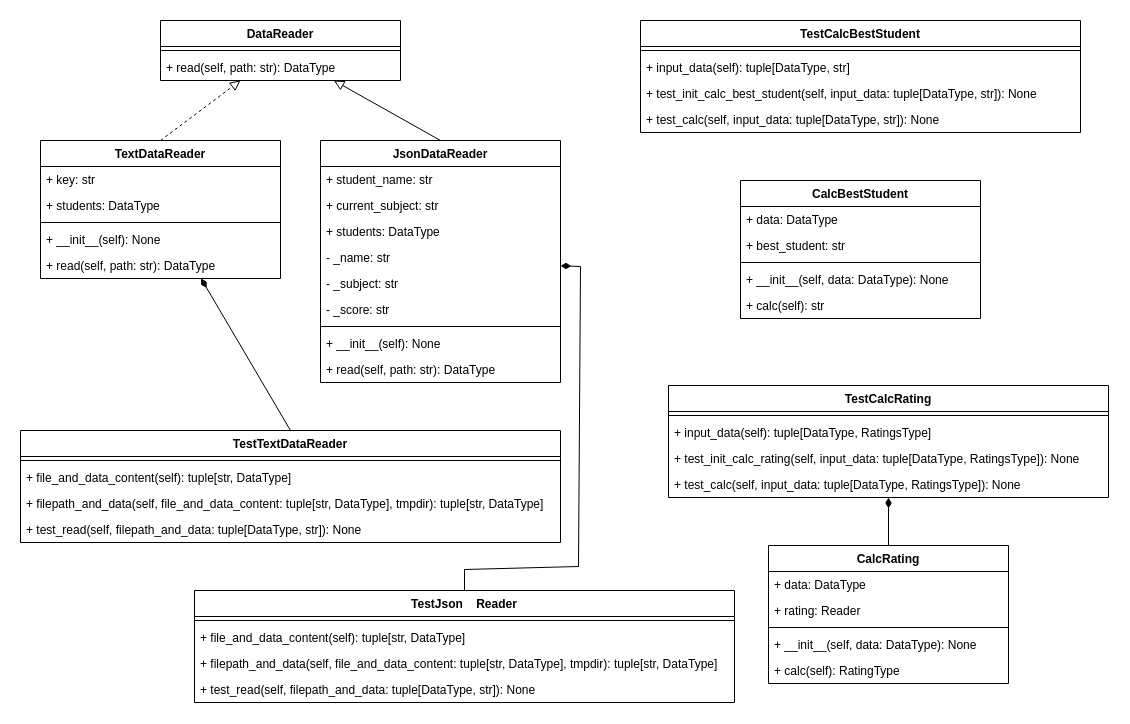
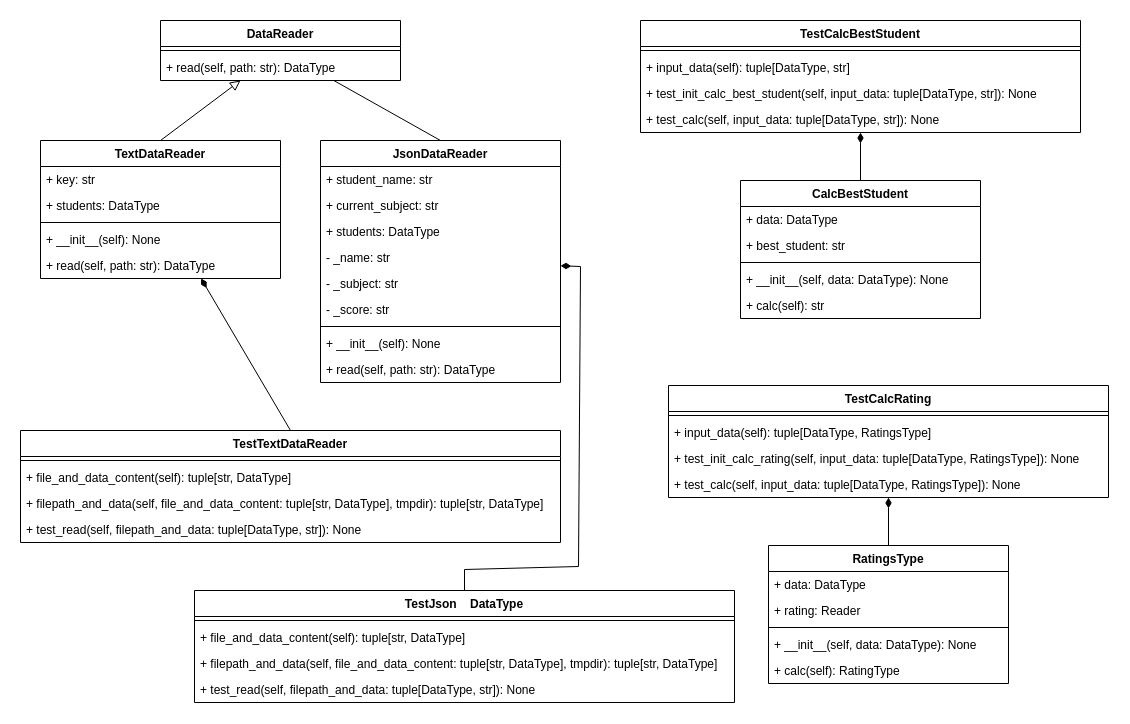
edge "JsonDataReader" -> "DataReader": arrowhead block -> none
edge "TextDataReader" -> "DataReader": style dashed -> solid
edge "CalcBestStudent" -> "TestCalcBestStudent": added
node "CalcRating": label "CalcRating" -> "RatingsType"
node "TestJson Reader": label "TestJson Reader" -> "TestJson DataType"
